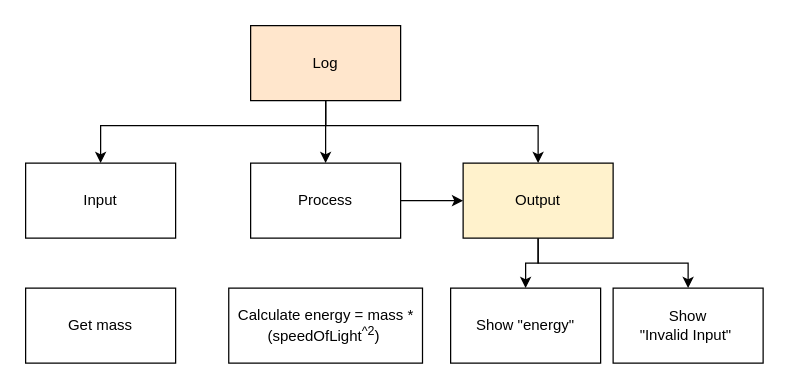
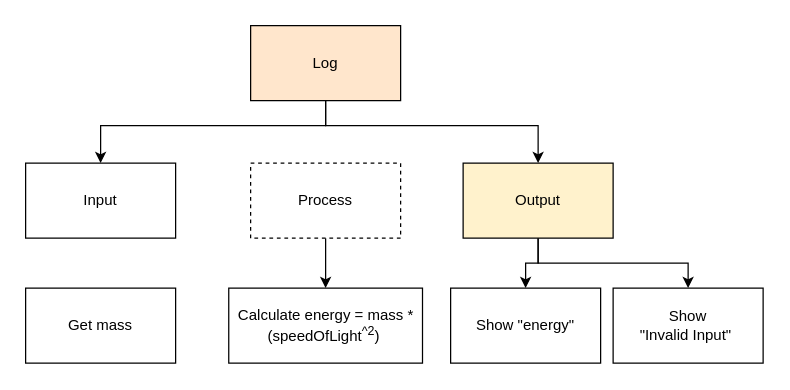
edge "Log" -> "Process": removed
node "Process": style solid -> dashed
edge "Process" -> "Output": now "Process" -> "Calculate energy = mass * (speedOfLight^2)"
